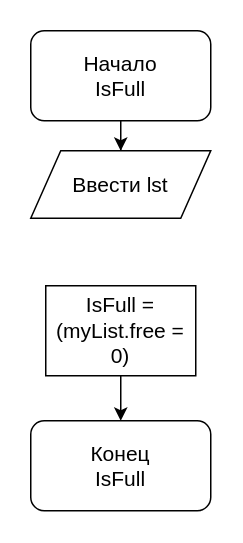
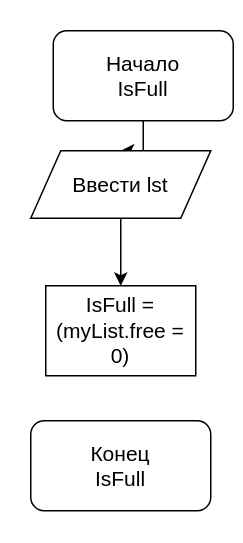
node "Начало IsFull": moved (121, 76) -> (143, 76)
edge "Ввести lst" -> "IsFull = (myList.free = 0)": added
edge "IsFull = (myList.free = 0)" -> "Конец IsFull": removed
